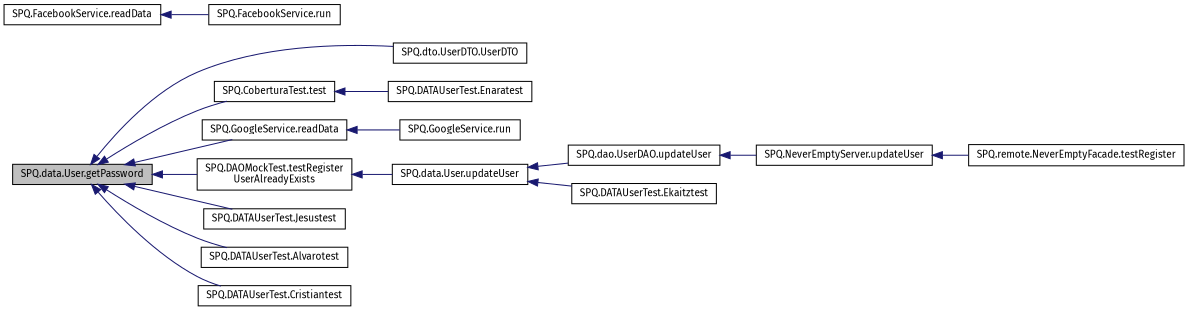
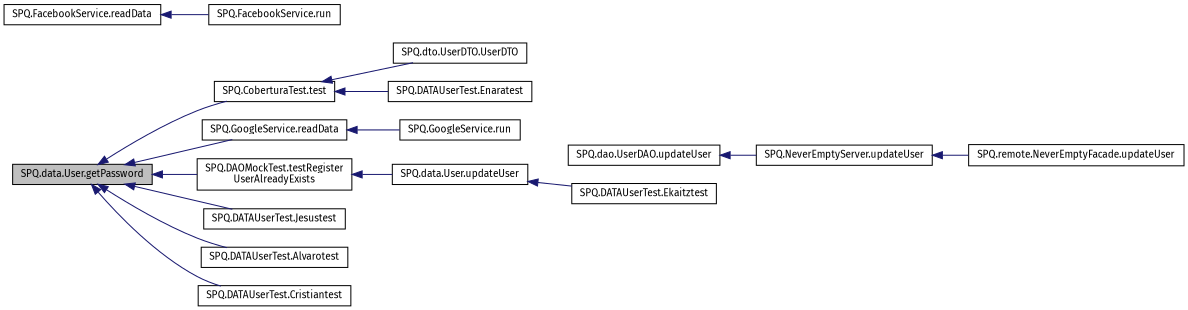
edge "SPQ.dto.UserDTO.UserDTO" -> "SPQ.data.User.getPassword": now "SPQ.dto.UserDTO.UserDTO" -> "SPQ.CoberturaTest.test"
node "SPQ.remote.NeverEmptyFacade.testRegister": label "SPQ.remote.NeverEmptyFacade.testRegister" -> "SPQ.remote.NeverEmptyFacade.updateUser"
edge "SPQ.dao.UserDAO.updateUser" -> "SPQ.data.User.updateUser": removed
